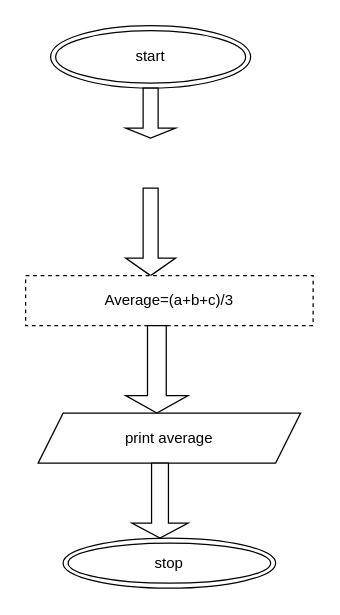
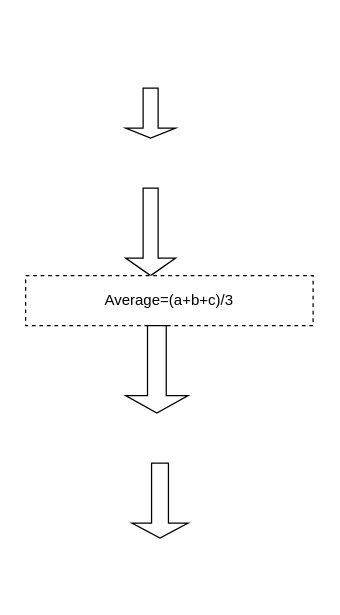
node "start": removed
node "print average": removed
node "stop": removed
